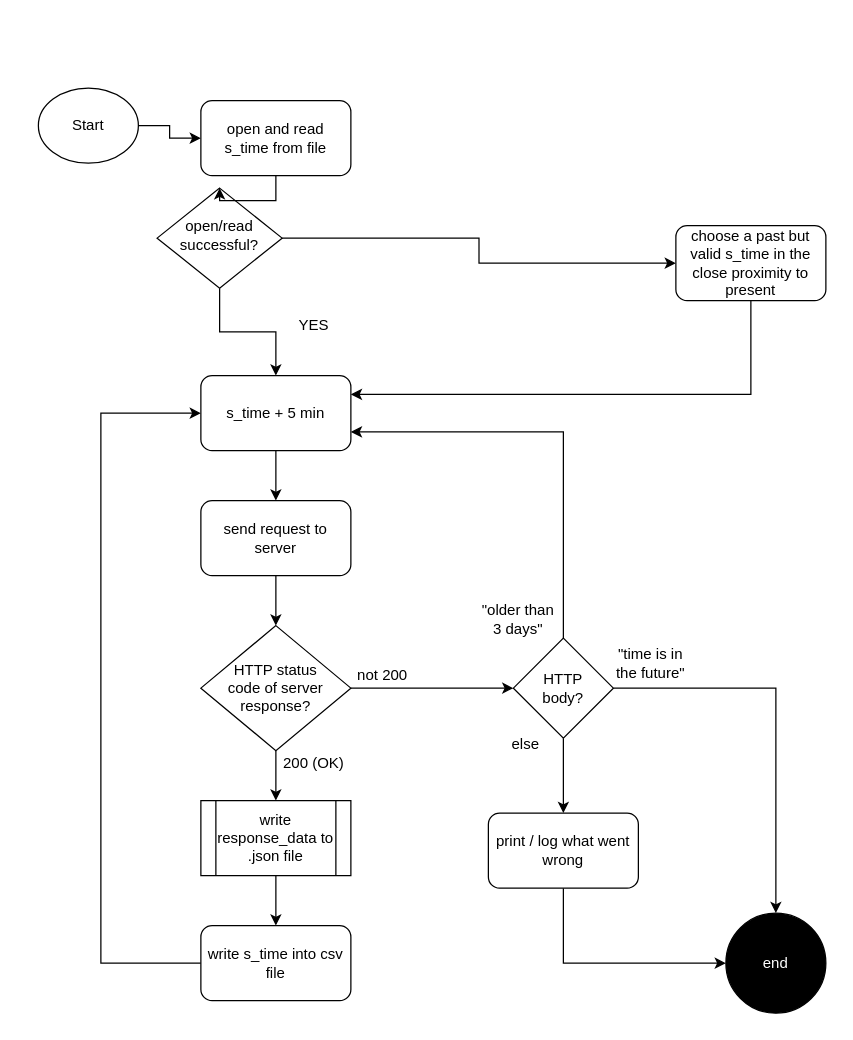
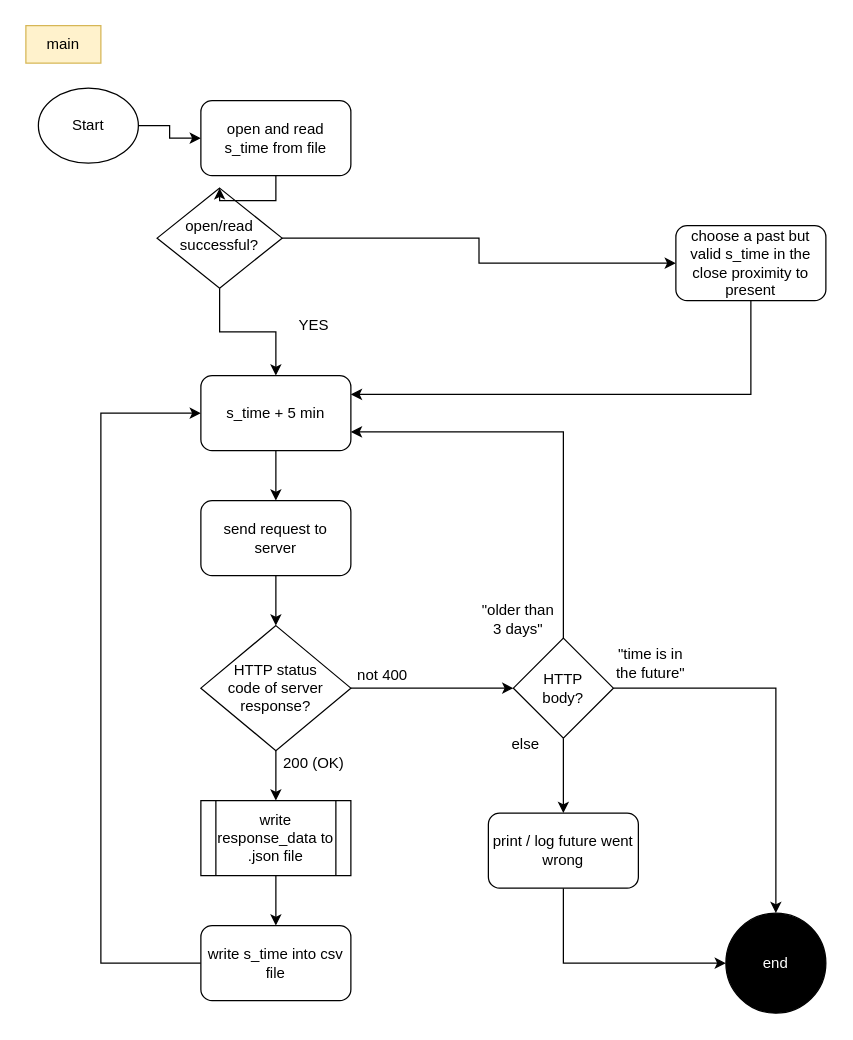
node "main": added
node "not 200": label "not 200" -> "not 400"
node "print / log what went wrong": label "print / log what went wrong" -> "print / log future went wrong"
